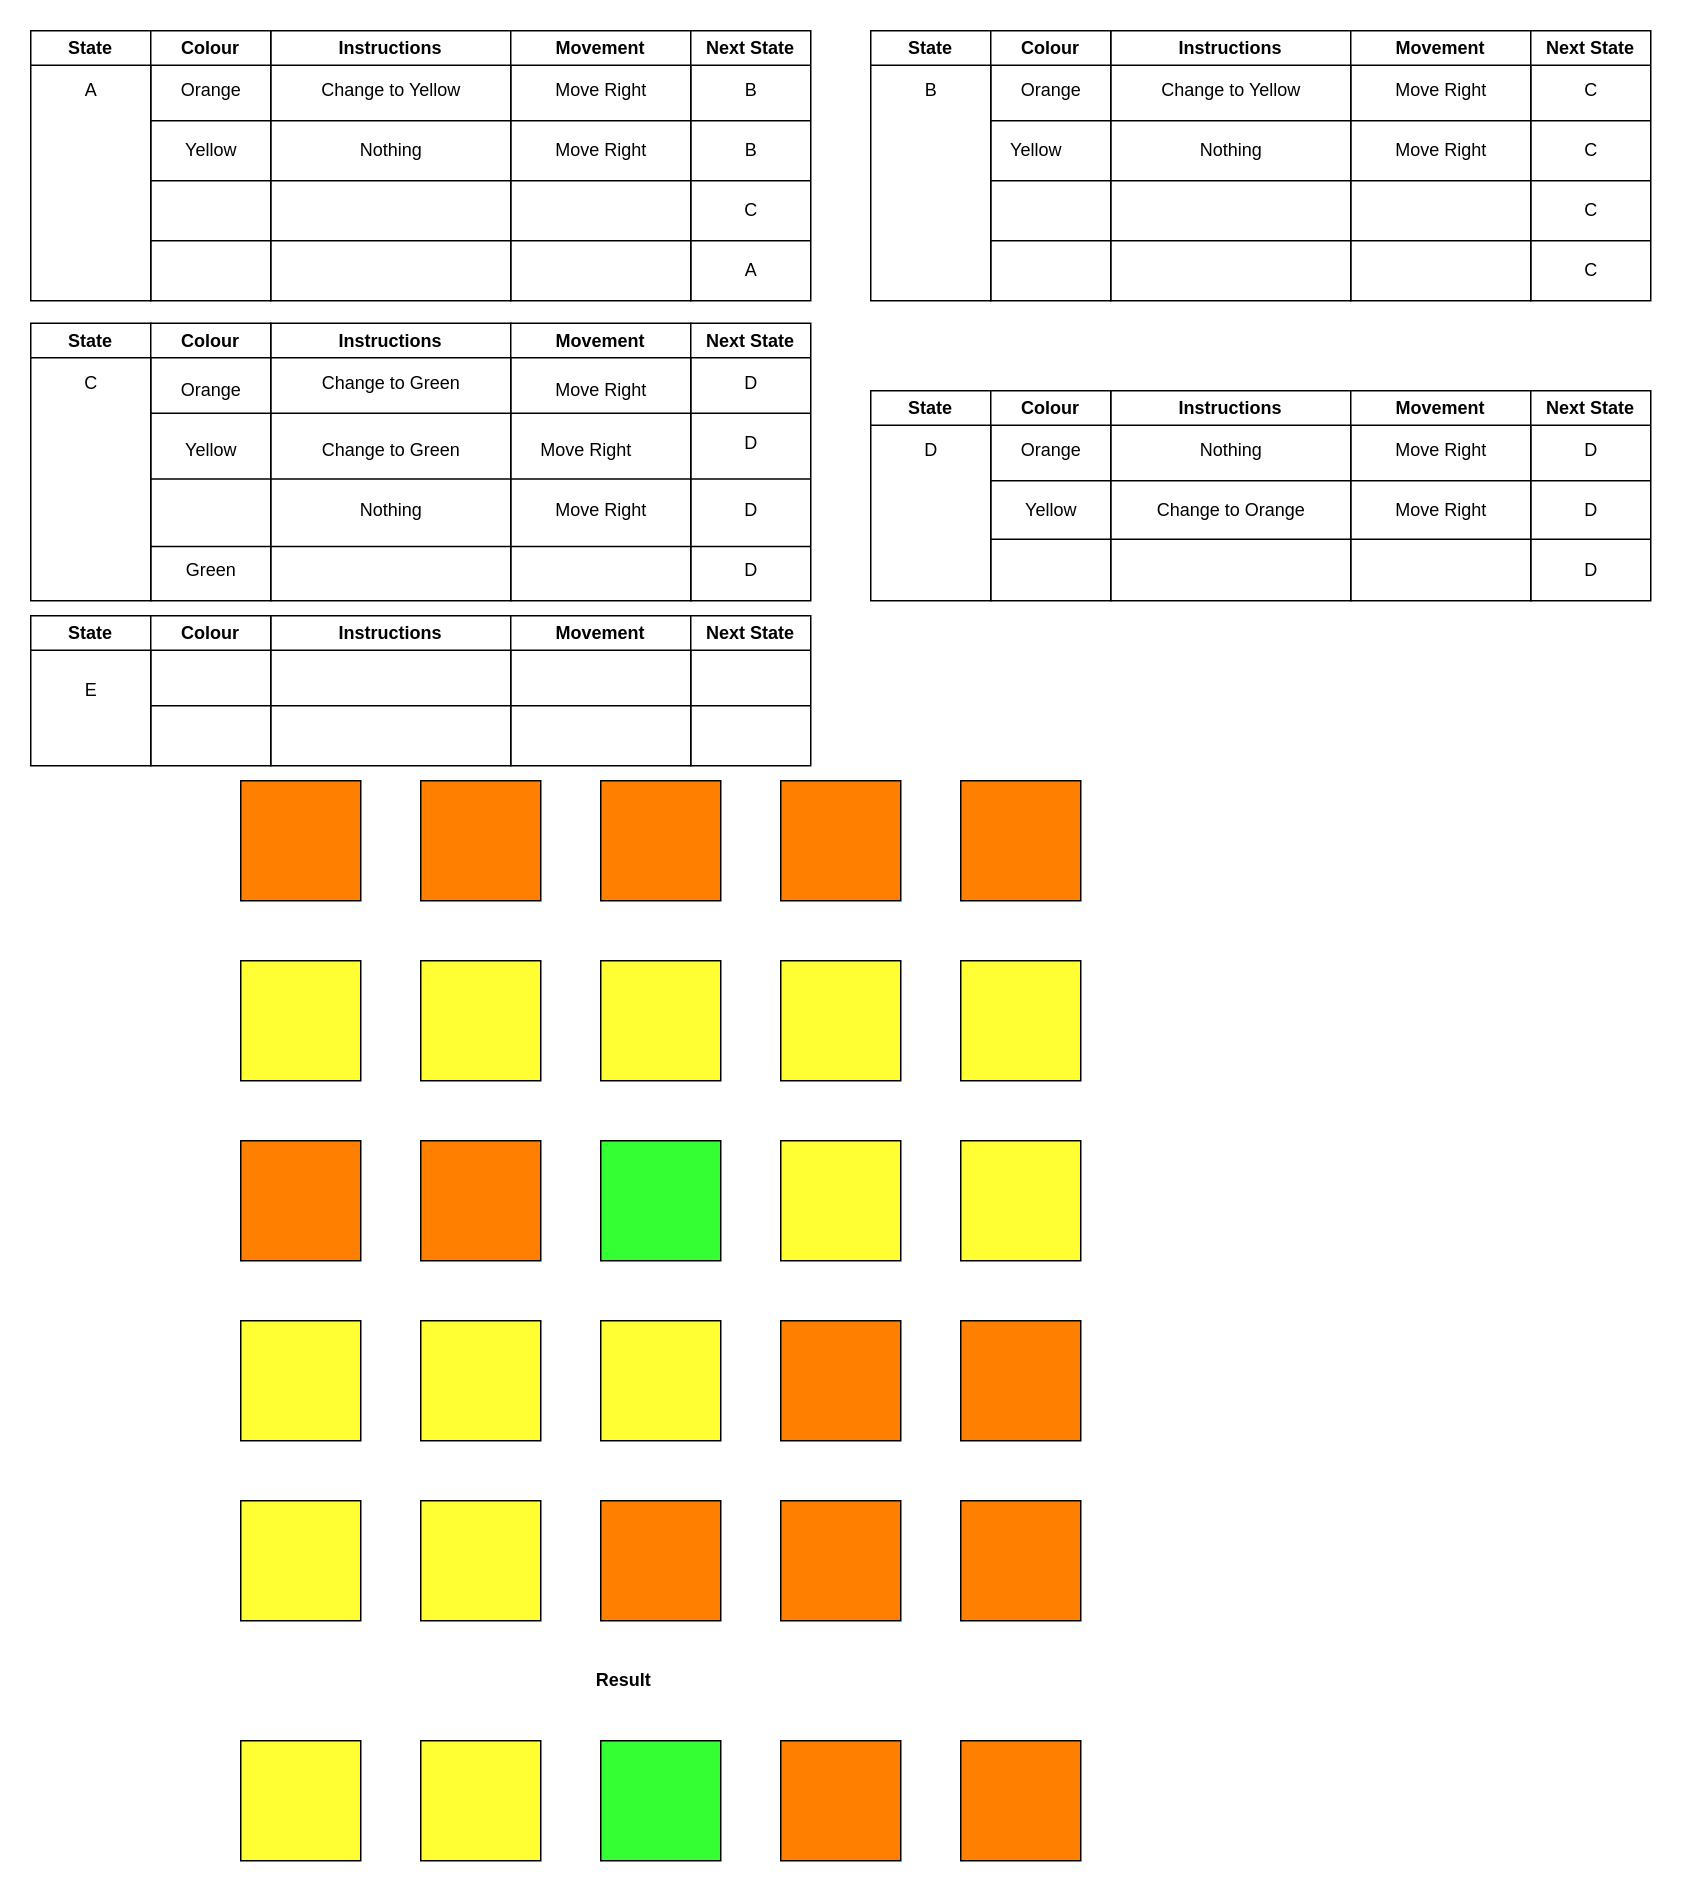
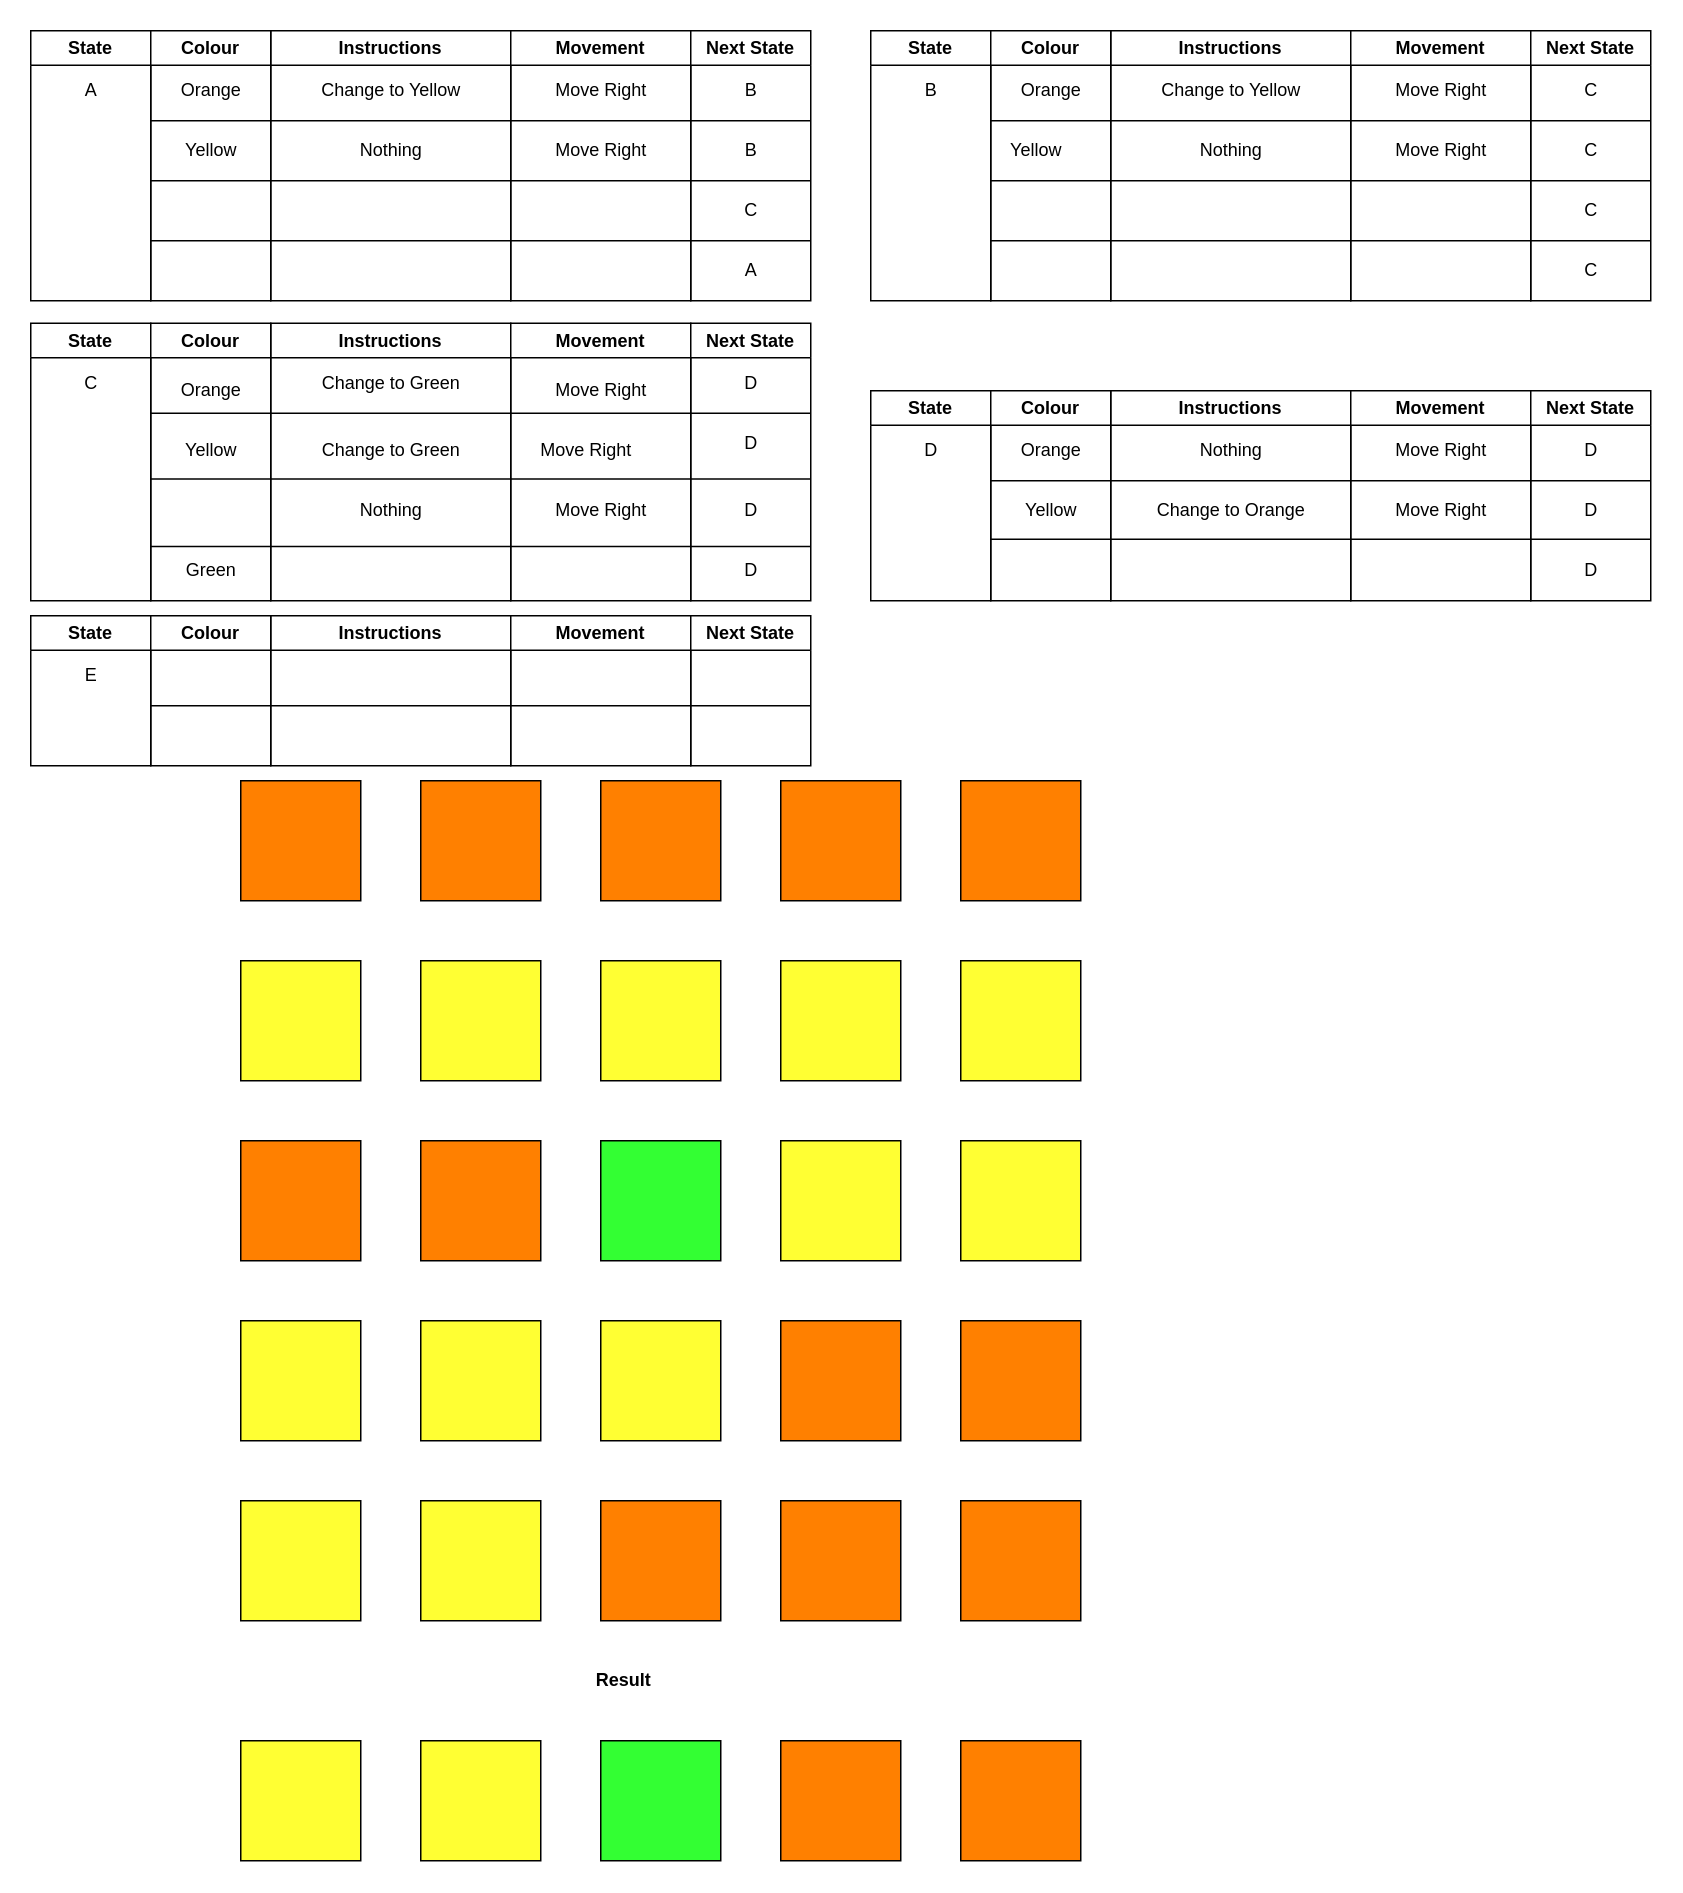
node "E": moved (91, 691) -> (91, 676)
